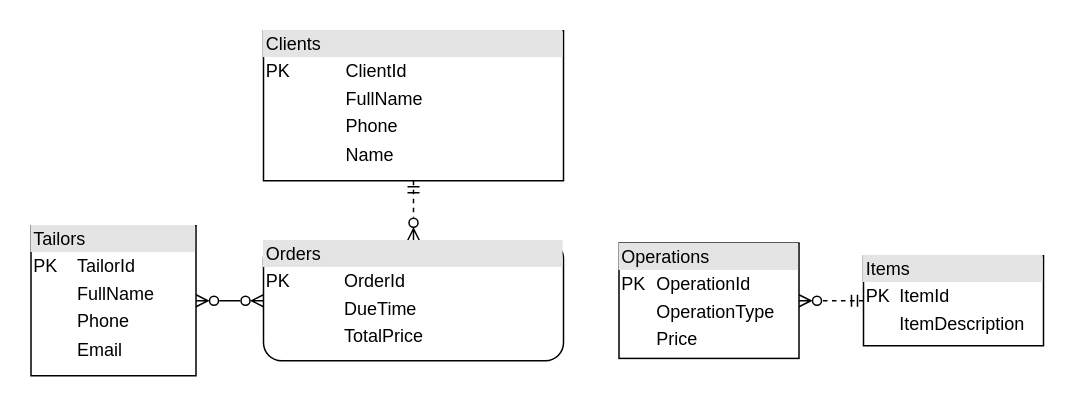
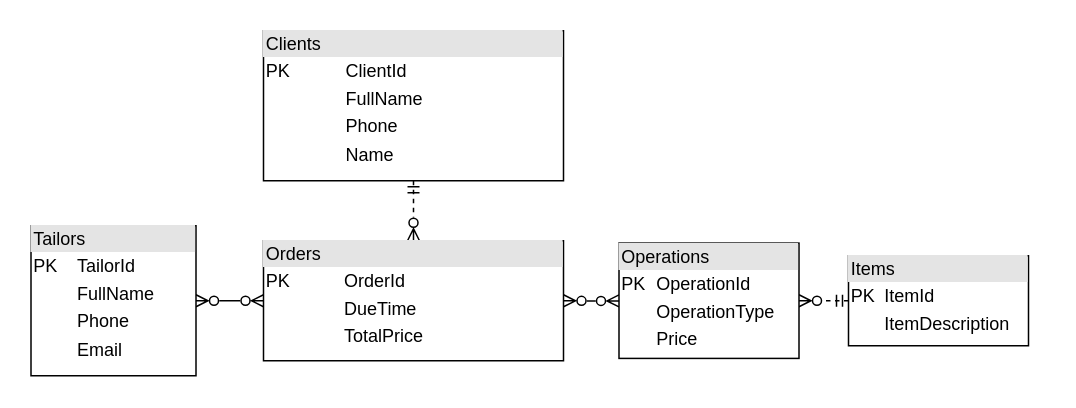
node "Orders PK OrderId DueTime TotalPrice": shape rounded rectangle -> rectangle
edge "Orders PK OrderId DueTime TotalPrice" -- "Operations PK OperationId OperationType Price": added
node "Items PK ItemId ItemDescription": moved (953, 301) -> (938, 301)
